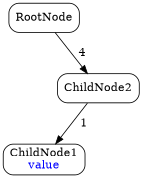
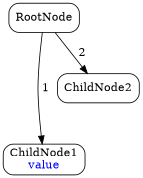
edge "RootNode" -> "ChildNode2": label " 4" -> " 2"
edge "ChildNode2" -> "ChildNode1": now "RootNode" -> "ChildNode1"
